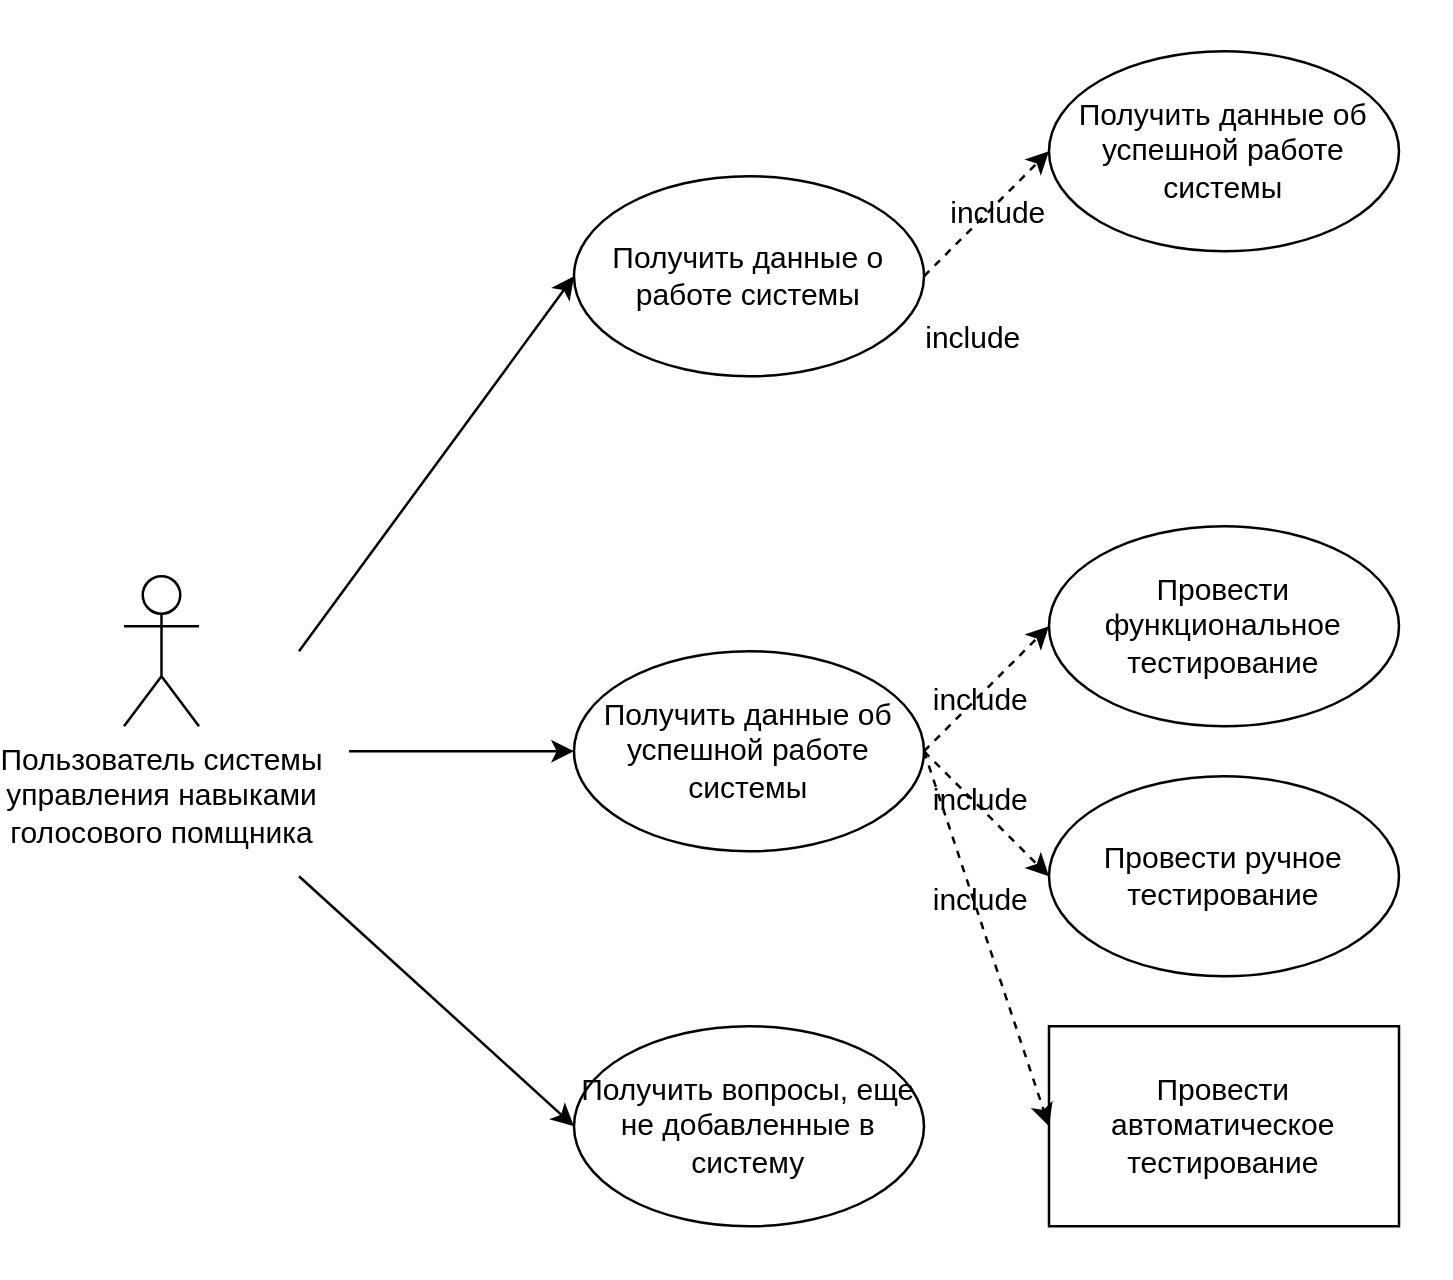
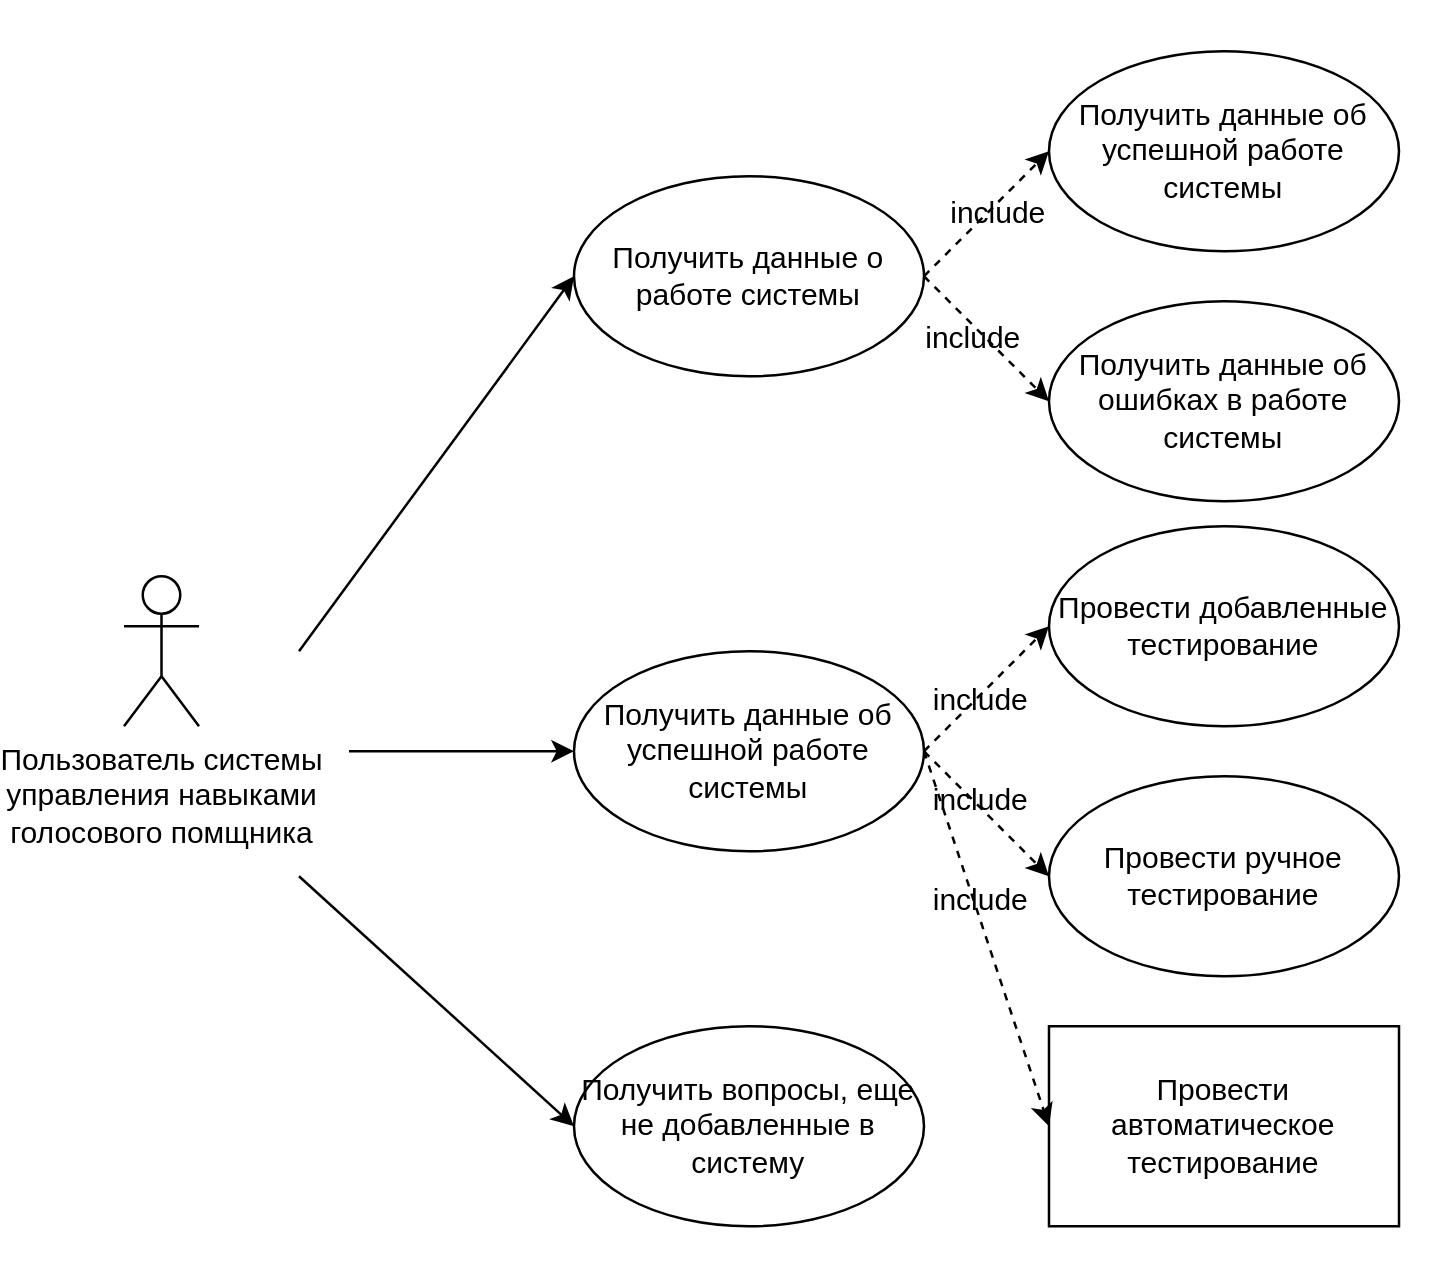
edge "Получить данные о работе системы" -> "Получить данные об ошибках в работе системы": added
node "Получить данные об ошибках в работе системы": added
node "Провести функциональное тестирование": label "Провести функциональное тестирование" -> "Провести добавленные тестирование"
